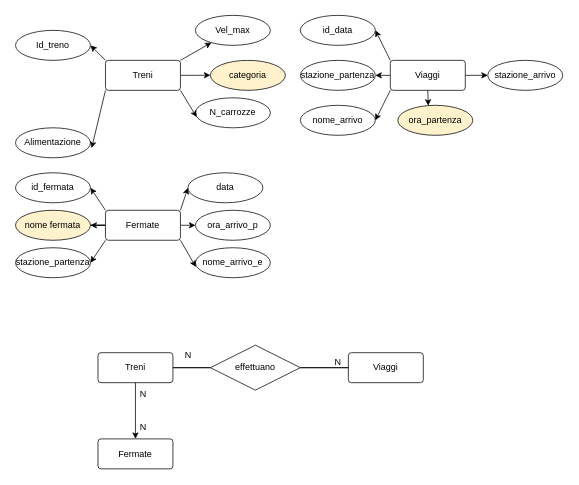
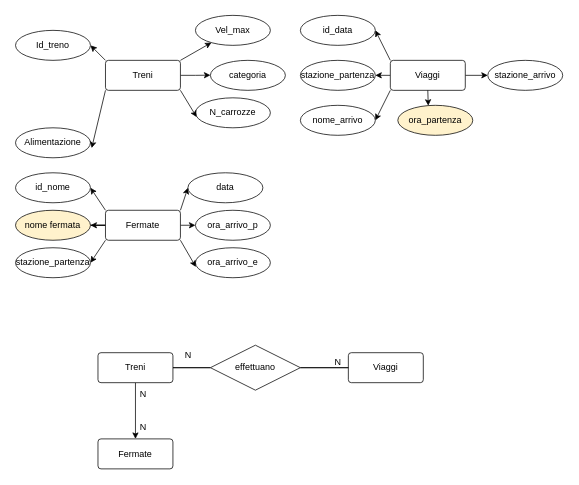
node "categoria": fillcolor #fff2cc -> #ffffff
node "id_fermata": label "id_fermata" -> "id_nome"
node "nome_arrivo_e": label "nome_arrivo_e" -> "ora_arrivo_e"
